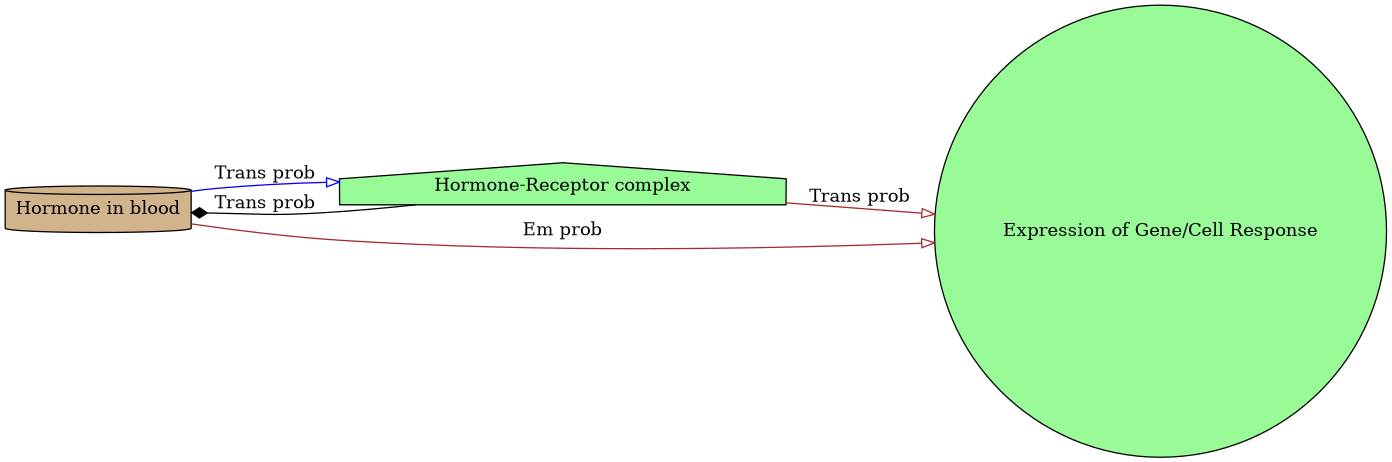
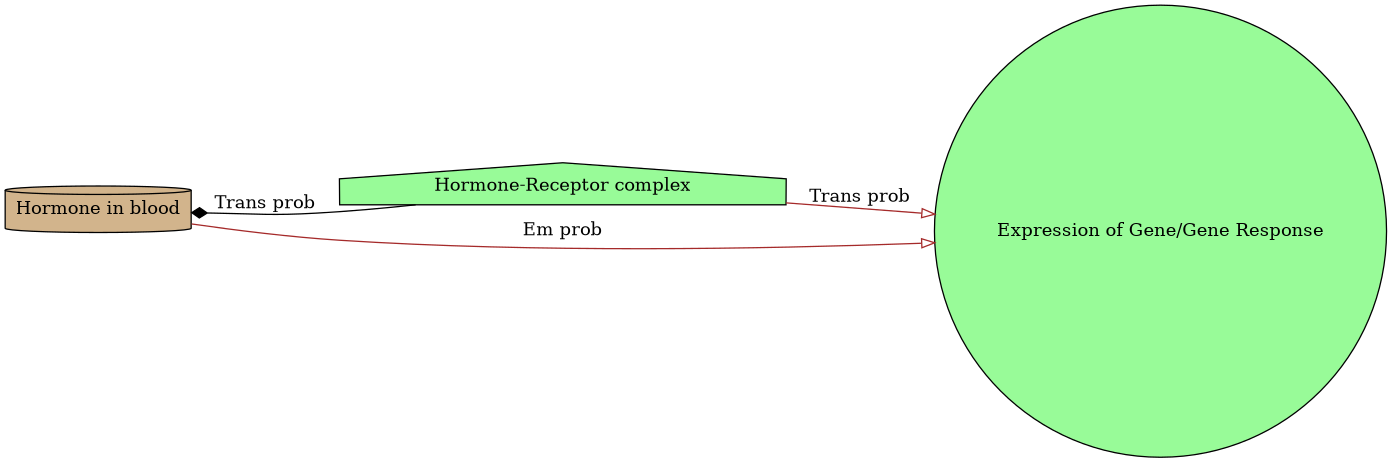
edge "Hormone in blood" -> "Hormone-Receptor complex": removed, label "Trans prob"
node "Expression of Gene/Cell Response": label "Expression of Gene/Cell Response" -> "Expression of Gene/Gene Response"
